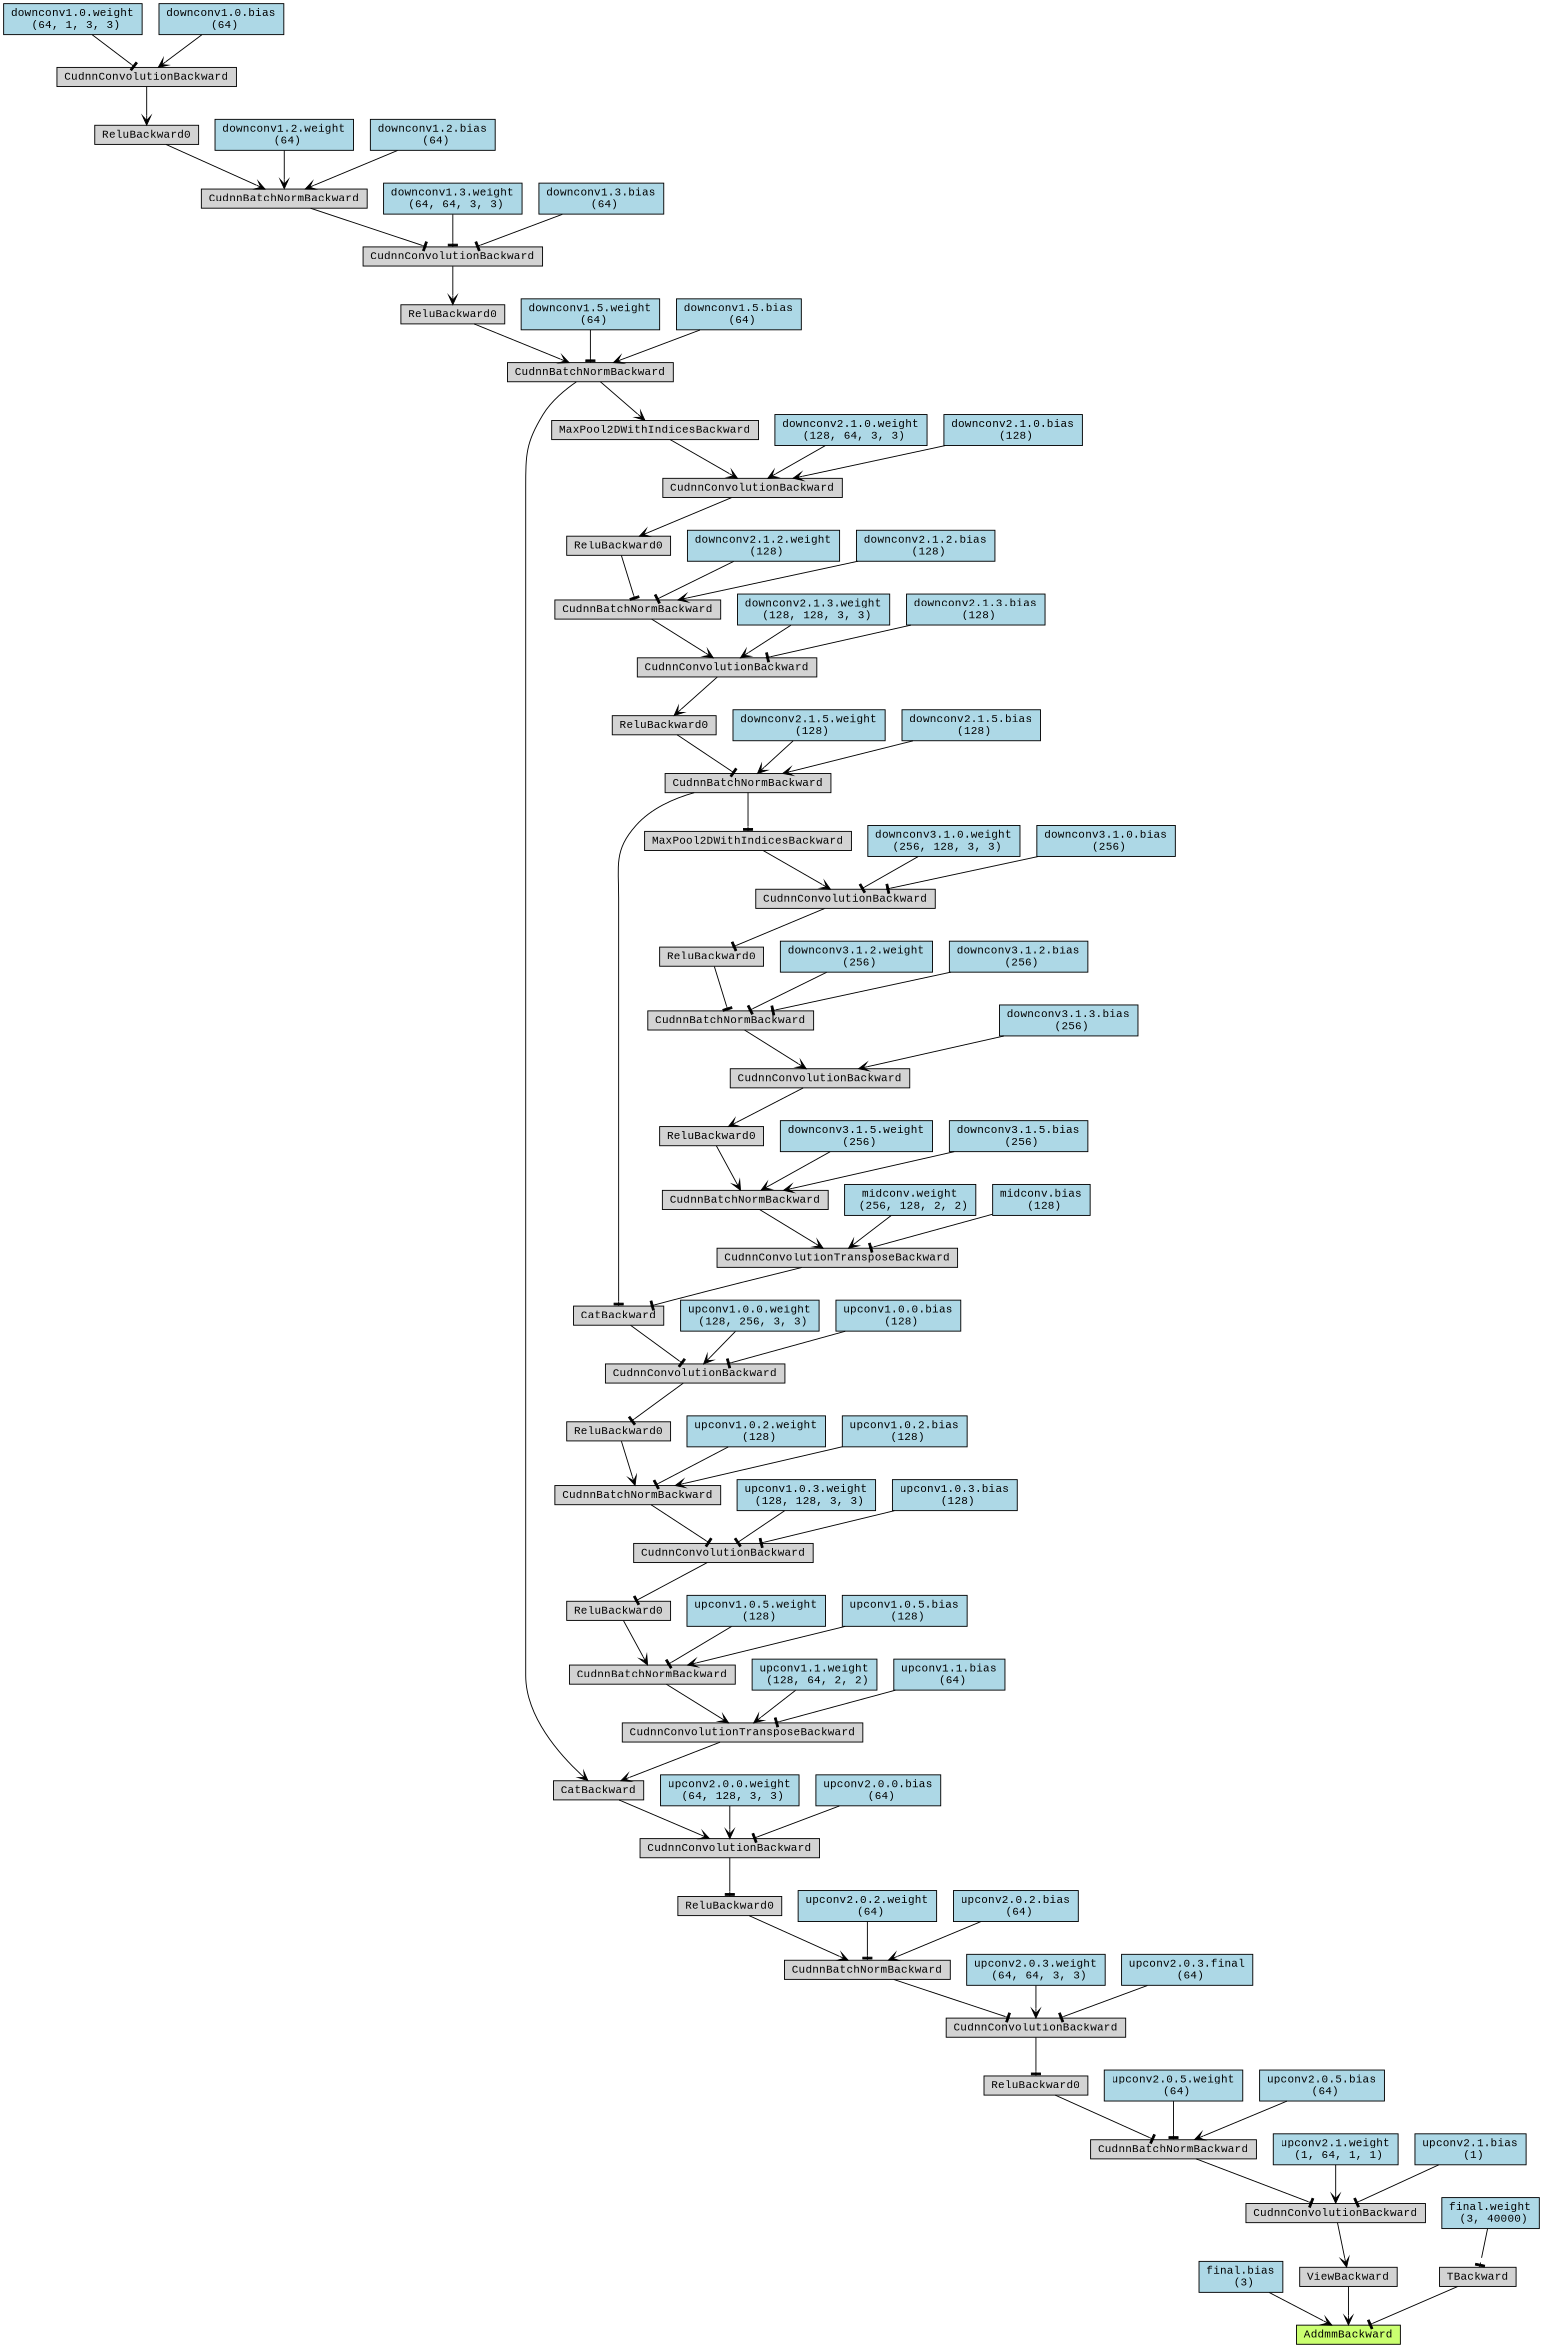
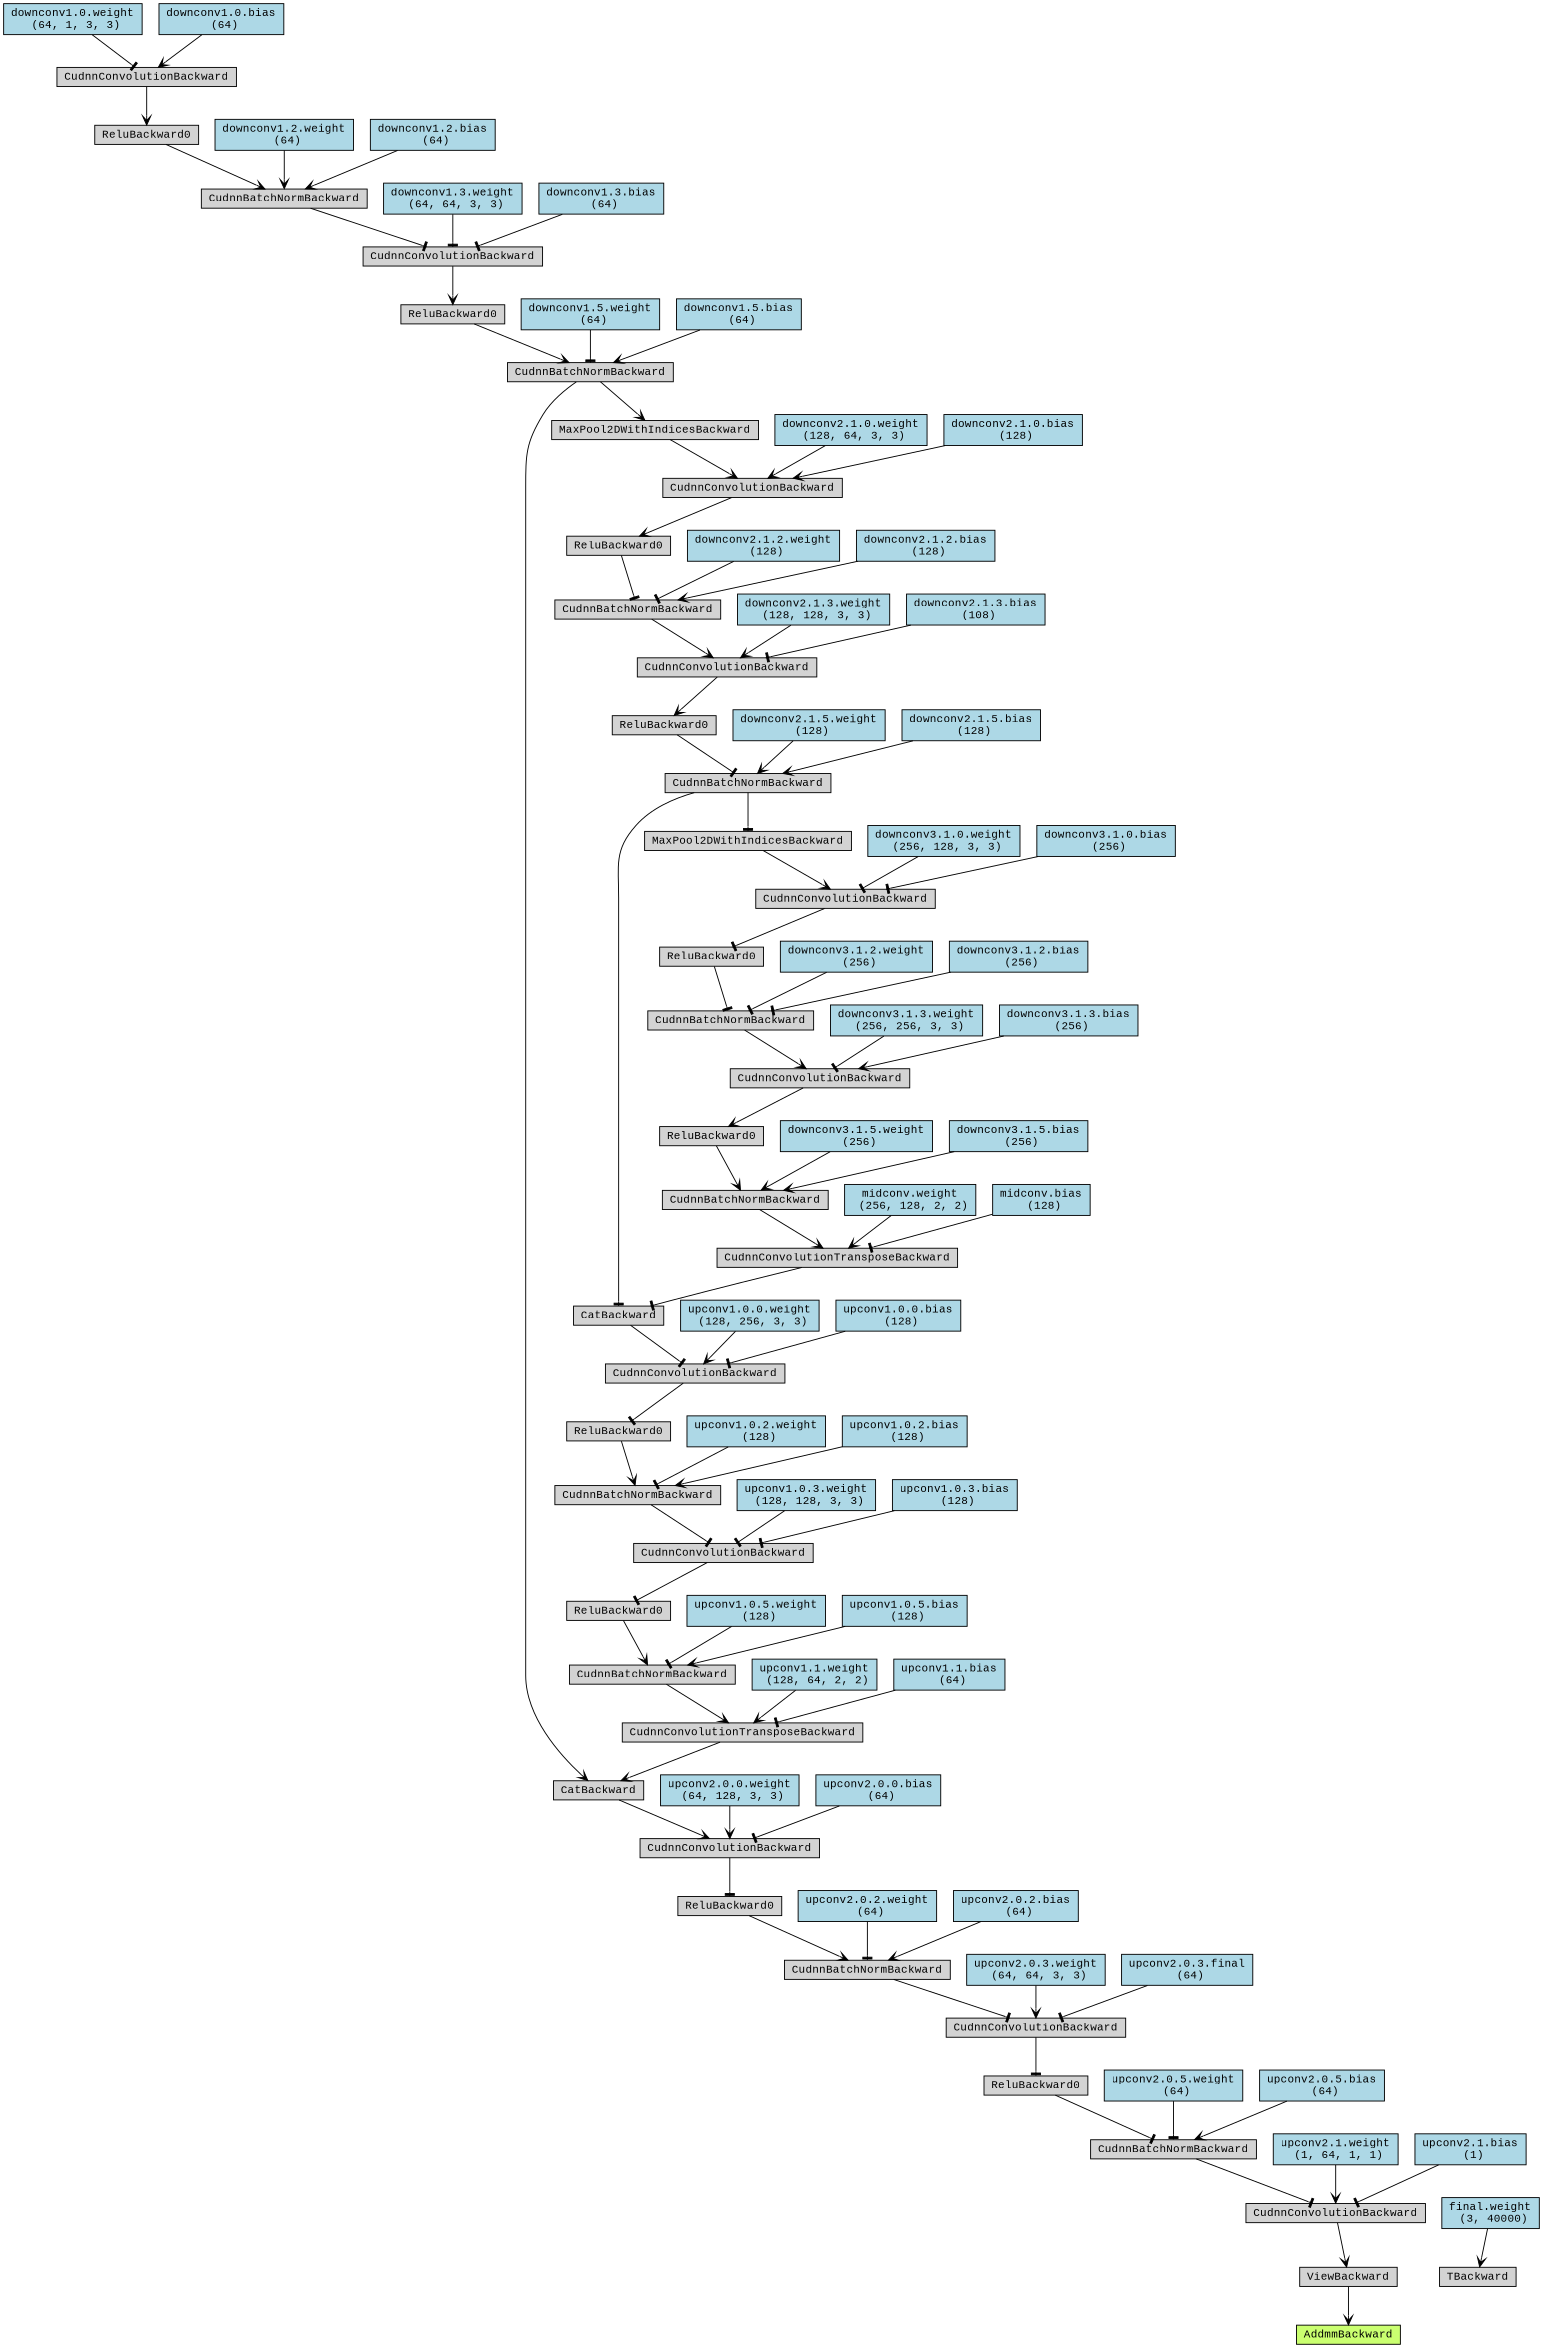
node "downconv2.1.3.bias (128)": label "downconv2.1.3.bias (128)" -> "downconv2.1.3.bias (108)"
node "downconv3.1.3.weight (256, 256, 3, 3)": added
edge "final.weight (3, 40000)" -> "TBackward": arrowhead tee -> vee
node "final.bias (3)": removed
edge "TBackward" -> "AddmmBackward": removed
